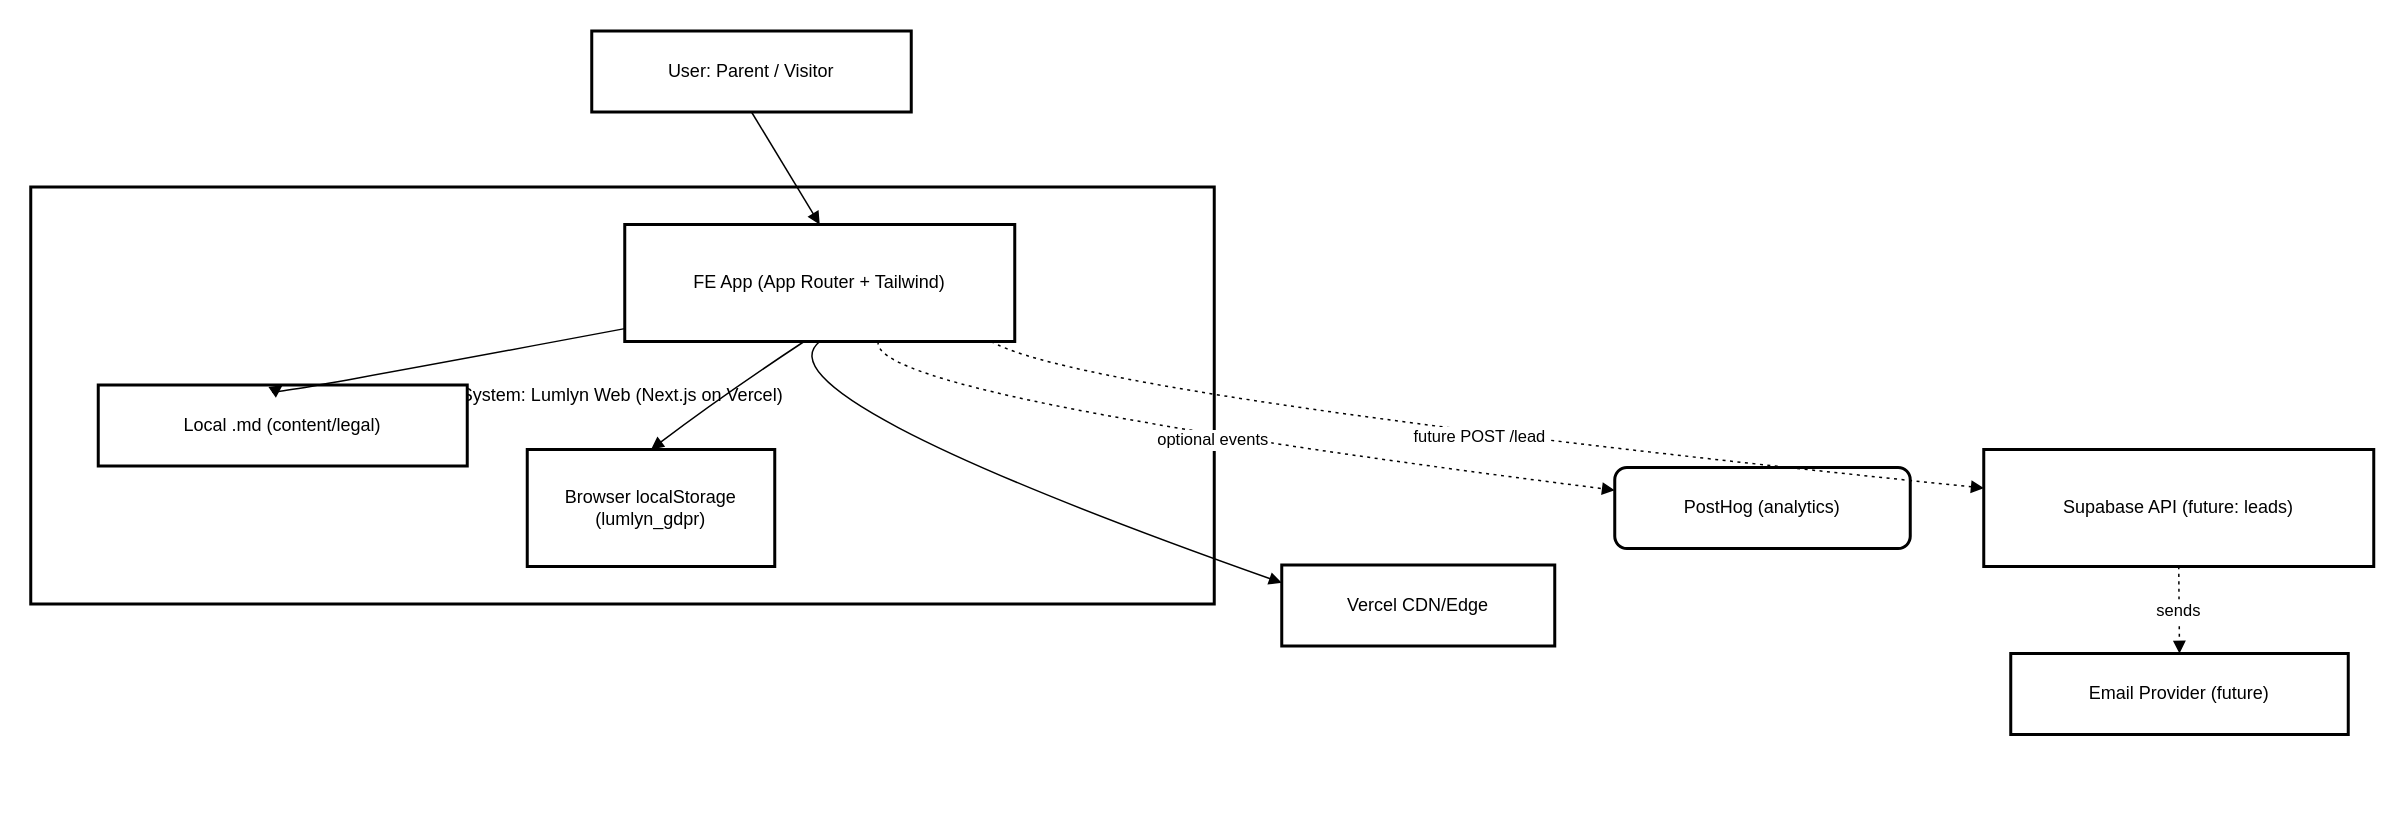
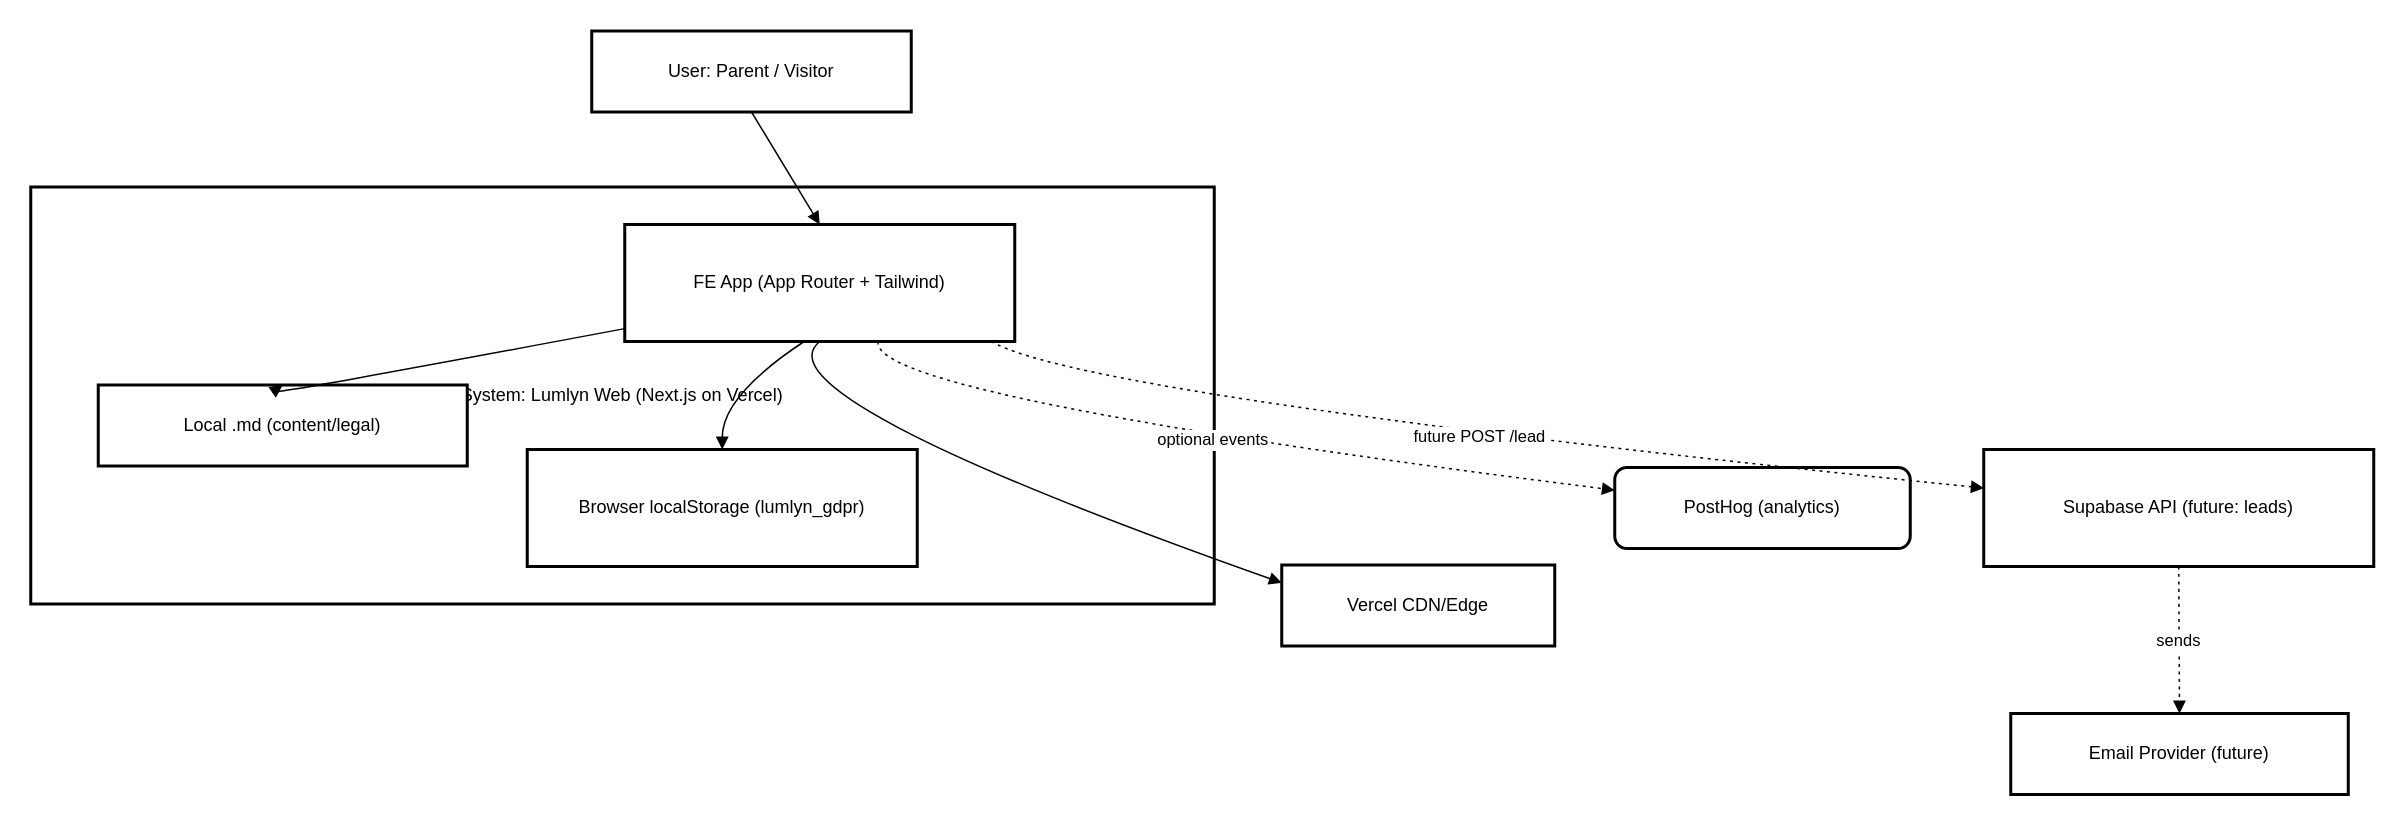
node "Browser localStorage (lumlyn_gdpr)": size 248x117 -> 390x117
node "Email Provider (future)": moved (2180, 694) -> (2180, 754)
